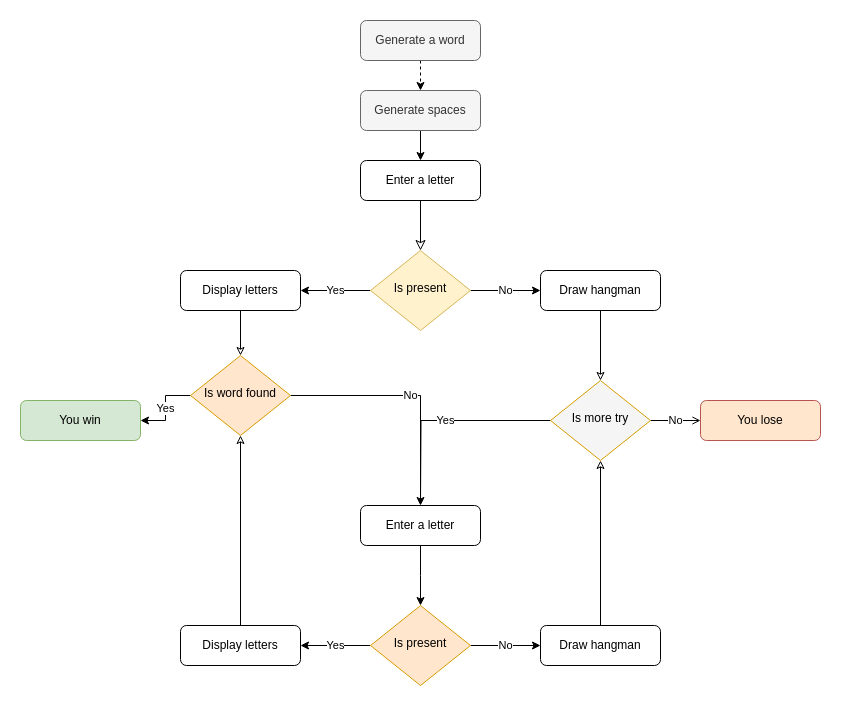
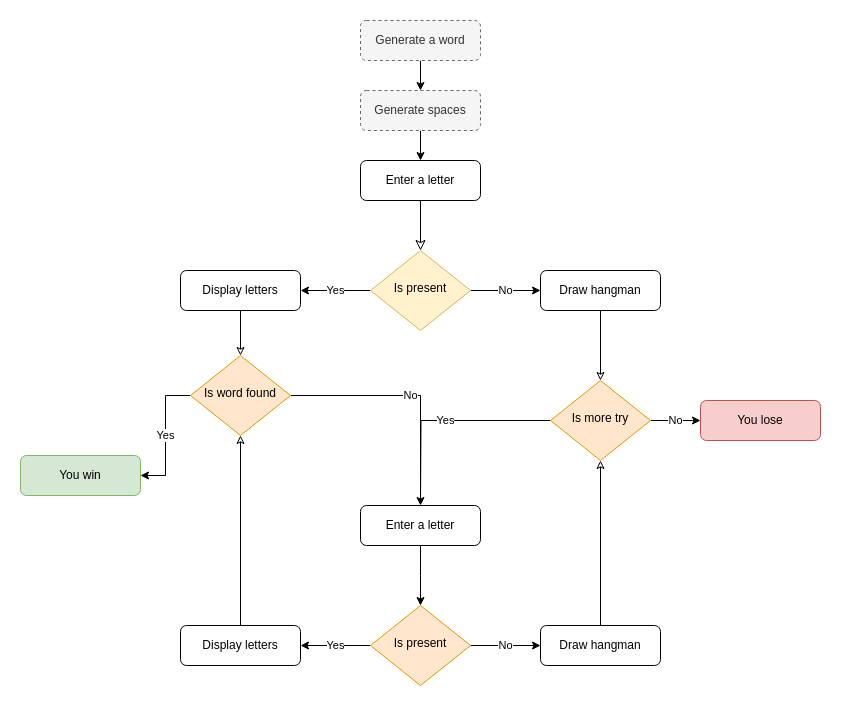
node "Generate a word": style solid -> dashed
edge "Generate a word" -> "Generate spaces": style dashed -> solid
node "Generate spaces": style solid -> dashed
node "You win": moved (81, 421) -> (81, 476)
node "Is more try": fillcolor #f5f5f5 -> #ffe6cc
edge "Is more try" -> "You lose": arrowhead open -> classic
node "You lose": fillcolor #ffe6cc -> #f8cecc
